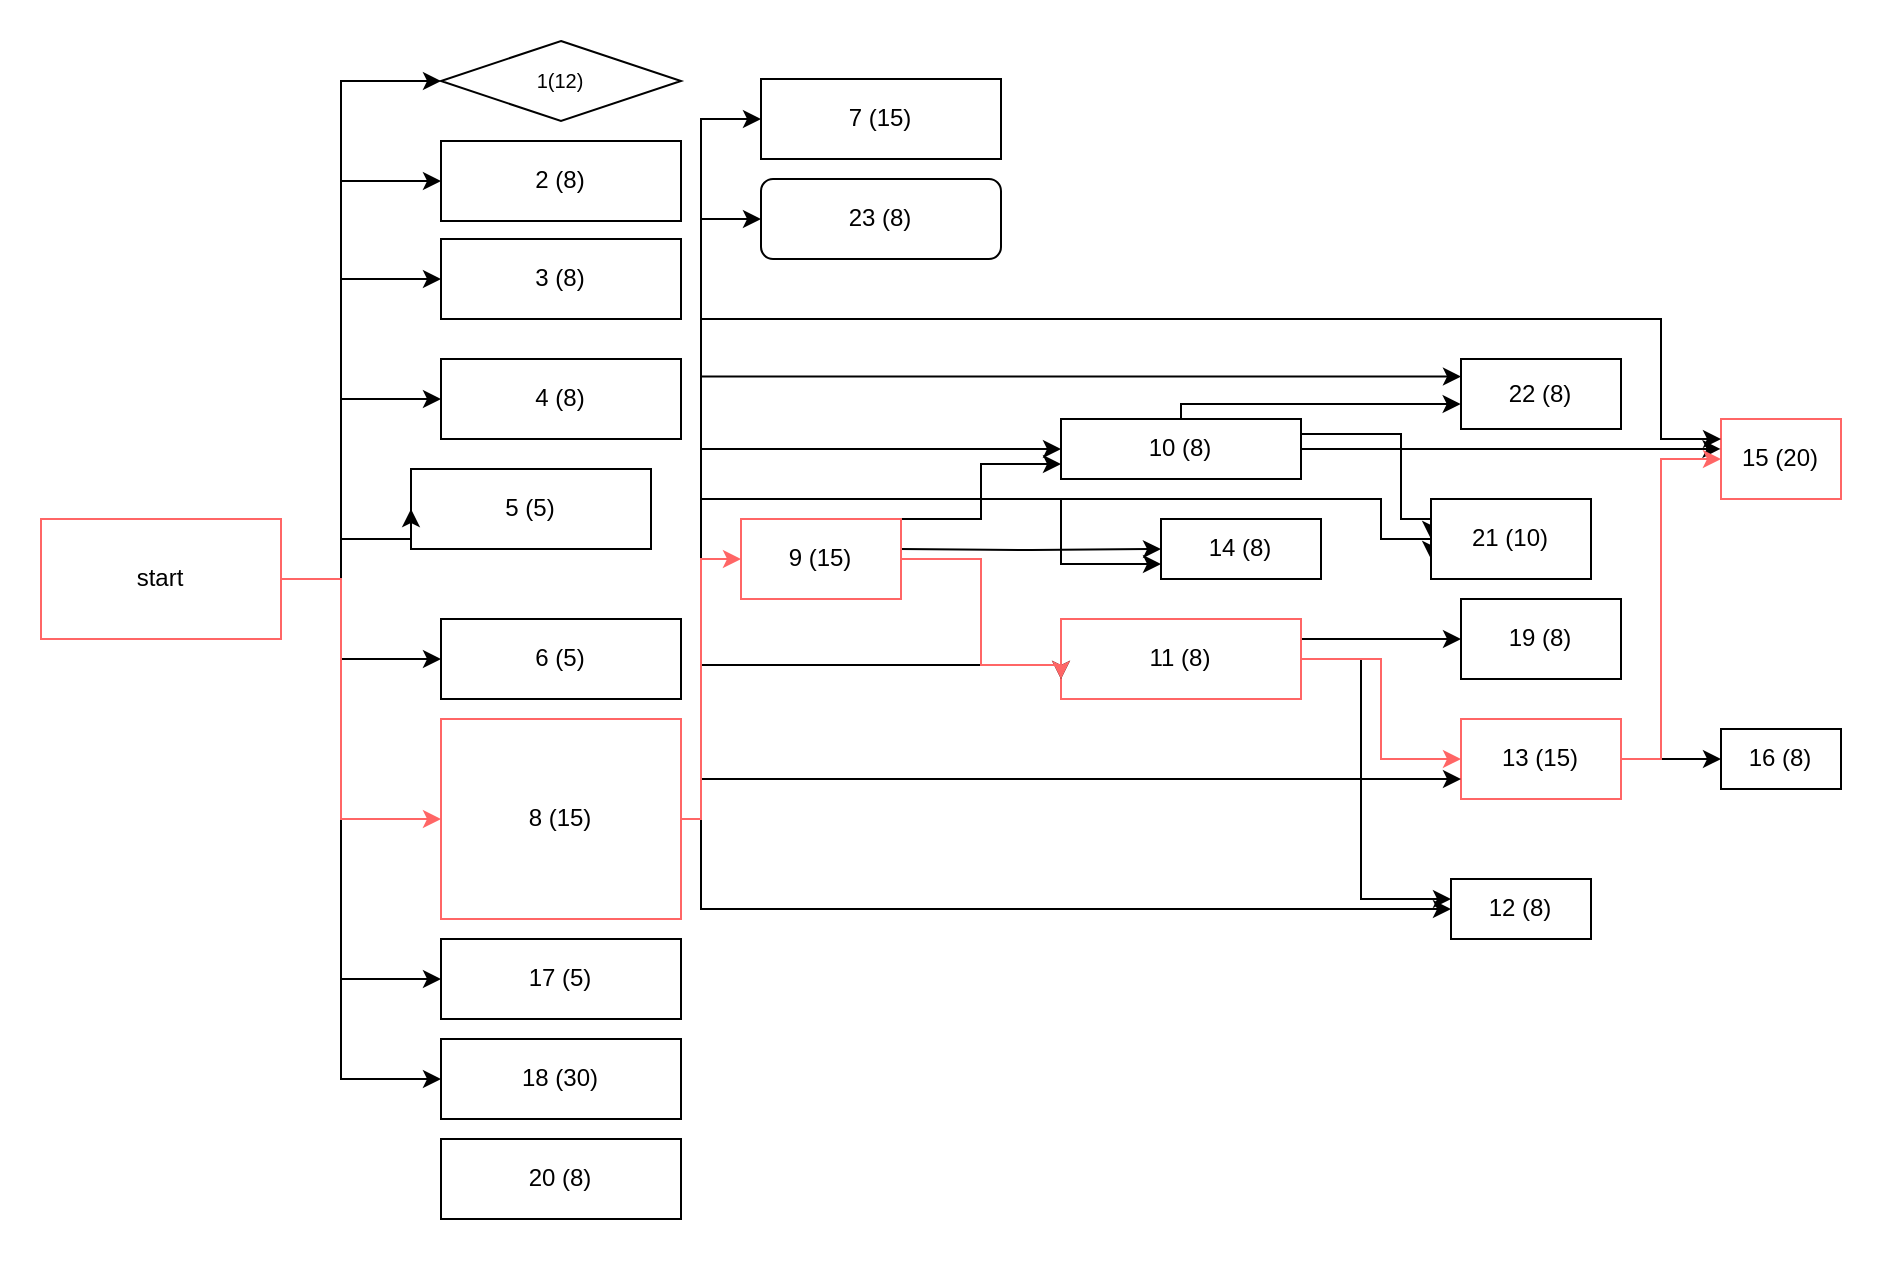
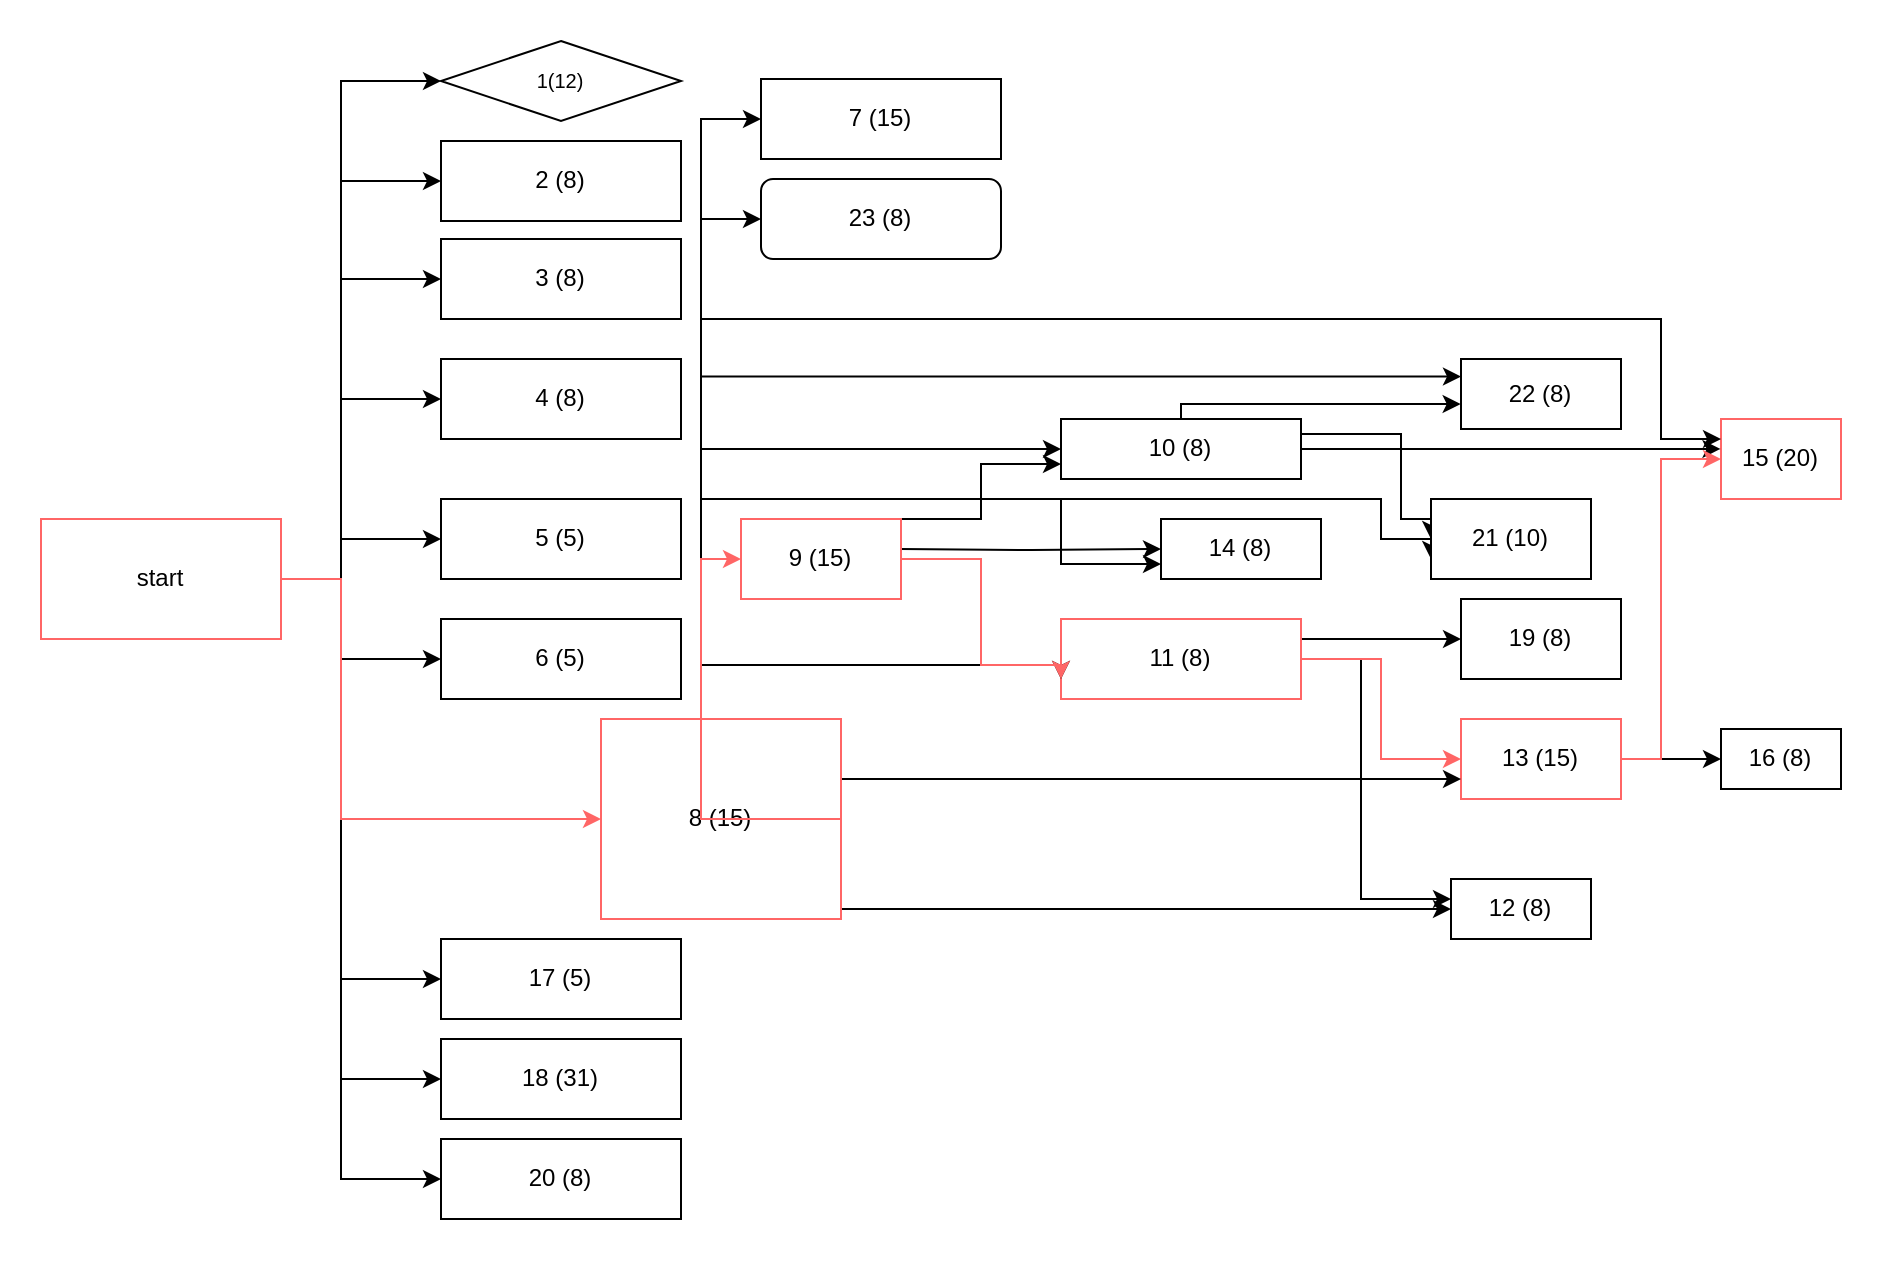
node "5 (5)": moved (531, 509) -> (561, 539)
node "8 (15)": moved (561, 819) -> (721, 819)
node "18 (30)": label "18 (30)" -> "18 (31)"
edge "start" -> "20 (8)": added
